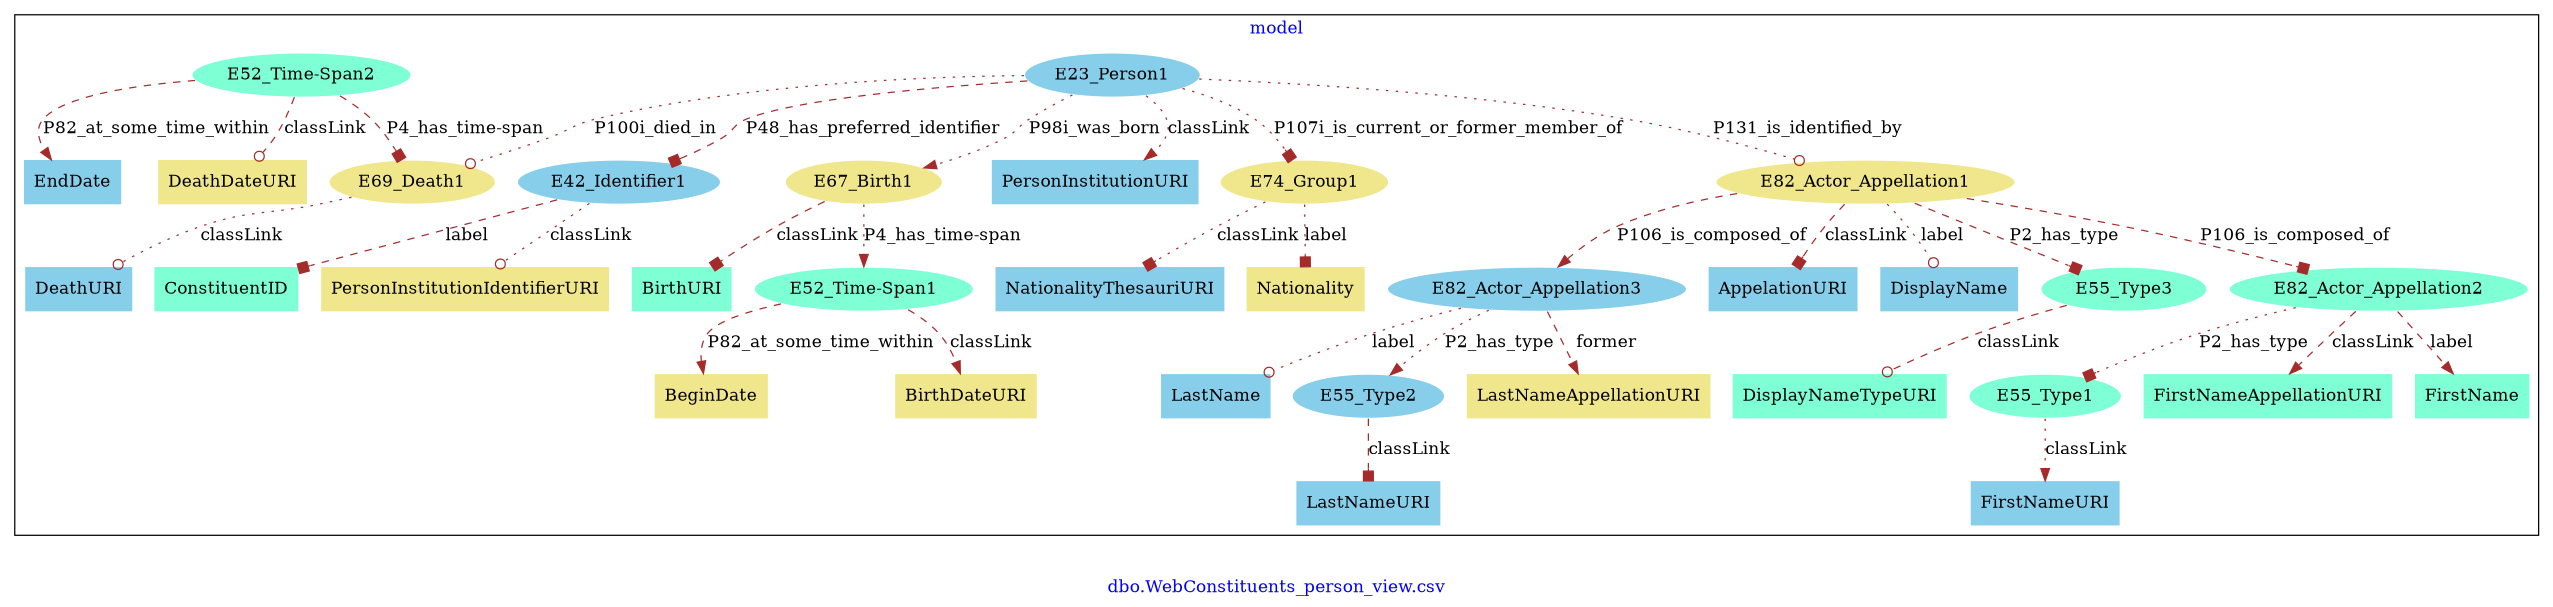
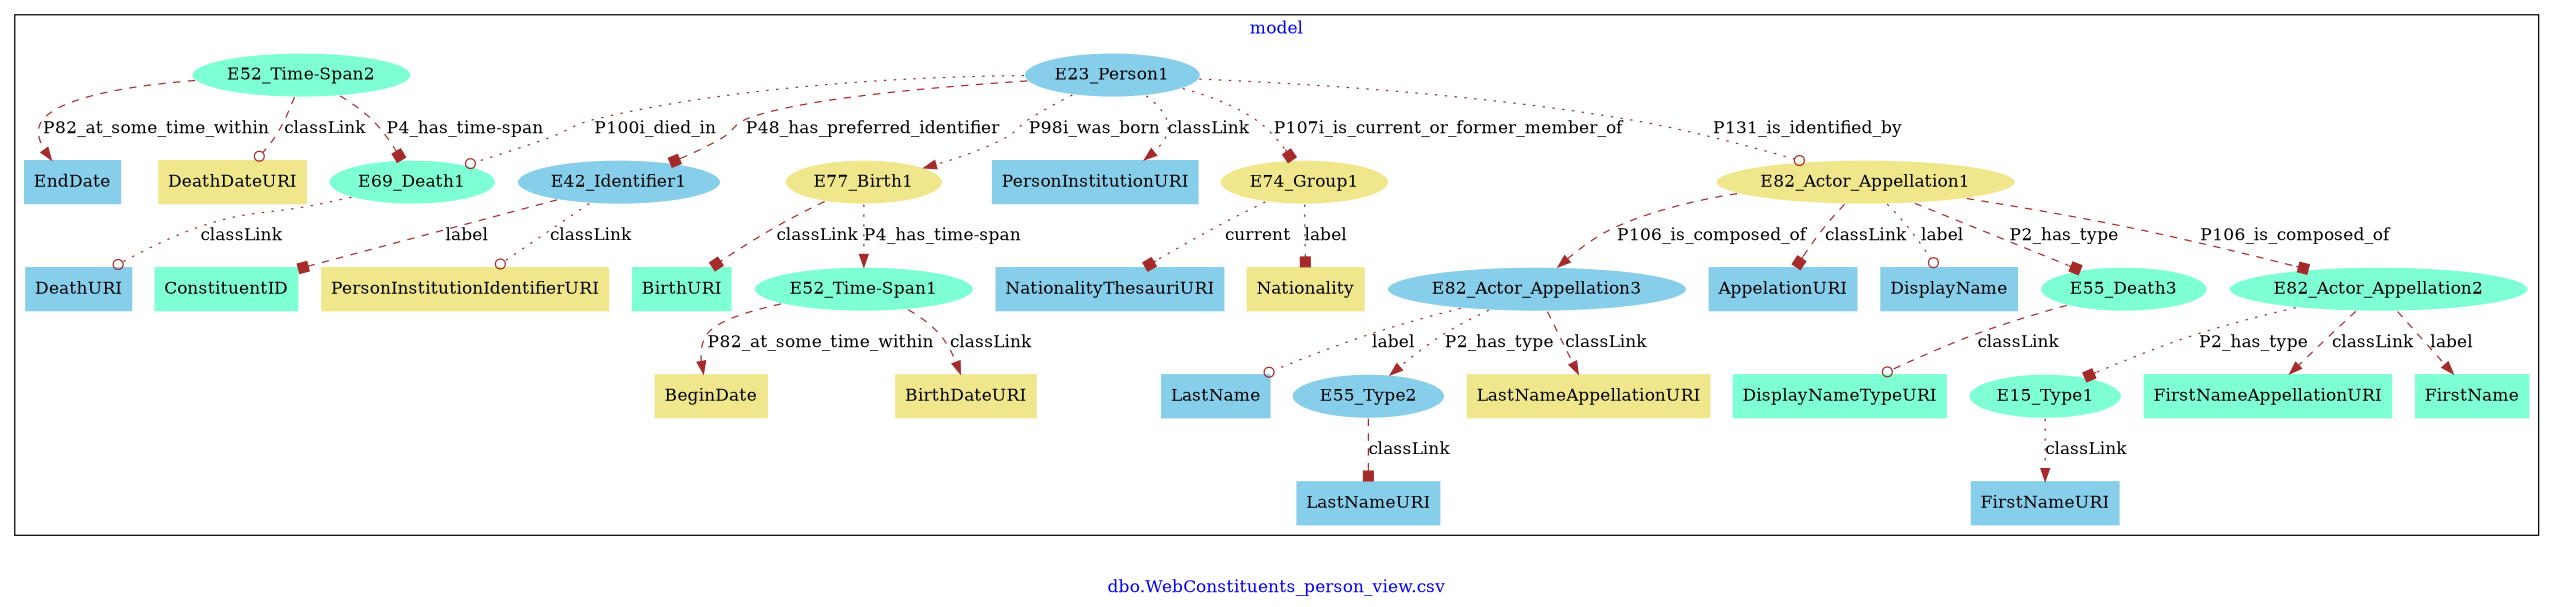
node "E69_Death1": fillcolor khaki -> aquamarine
node "E67_Birth1": label "E67_Birth1" -> "E77_Birth1"
edge "E74_Group1" -> "NationalityThesauriURI": label "classLink" -> "current"
node "E55_Type3": label "E55_Type3" -> "E55_Death3"
edge "E82_Actor_Appellation3" -> "LastNameAppellationURI": label "former" -> "classLink"
node "E55_Type1": label "E55_Type1" -> "E15_Type1"
